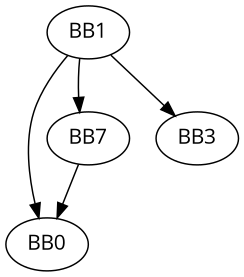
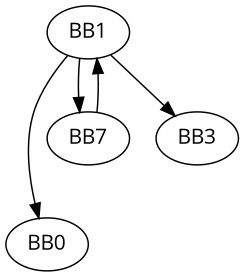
edge "BB7" -> "BB0": now "BB7" -> "BB1"
